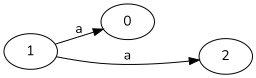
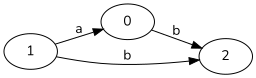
edge "0" -> "2": added, label "b"
edge "1" -> "2": label "a" -> "b"
